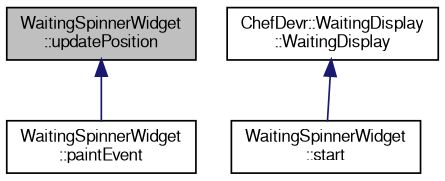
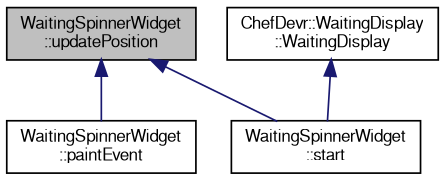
edge "WaitingSpinnerWidget ::start" -> "WaitingSpinnerWidget ::updatePosition": added
